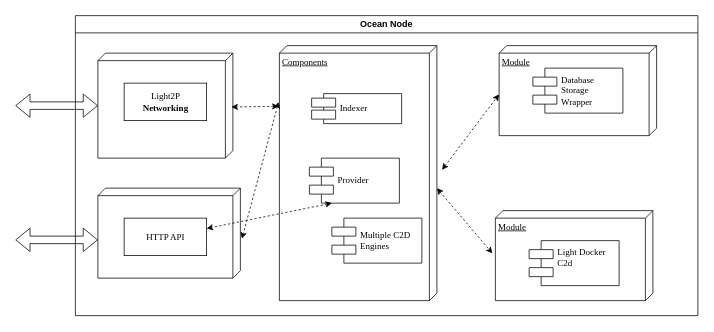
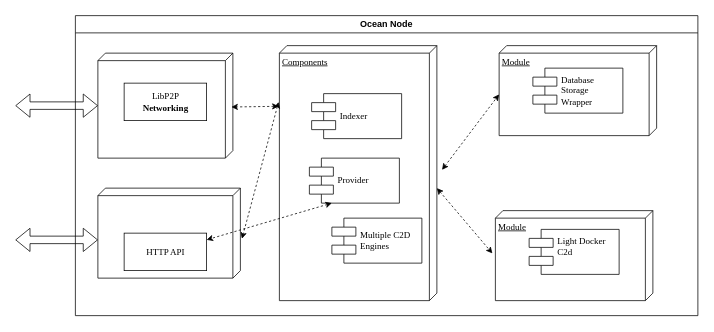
node "Light2P Networking": label "Light2P Networking" -> "LibP2P Networking"
node "Indexer": size 90x30 -> 90x45
node "HTTP API": moved (165, 237) -> (165, 252)
node "Light Docker C2d": moved (574, 263) -> (574, 252)
